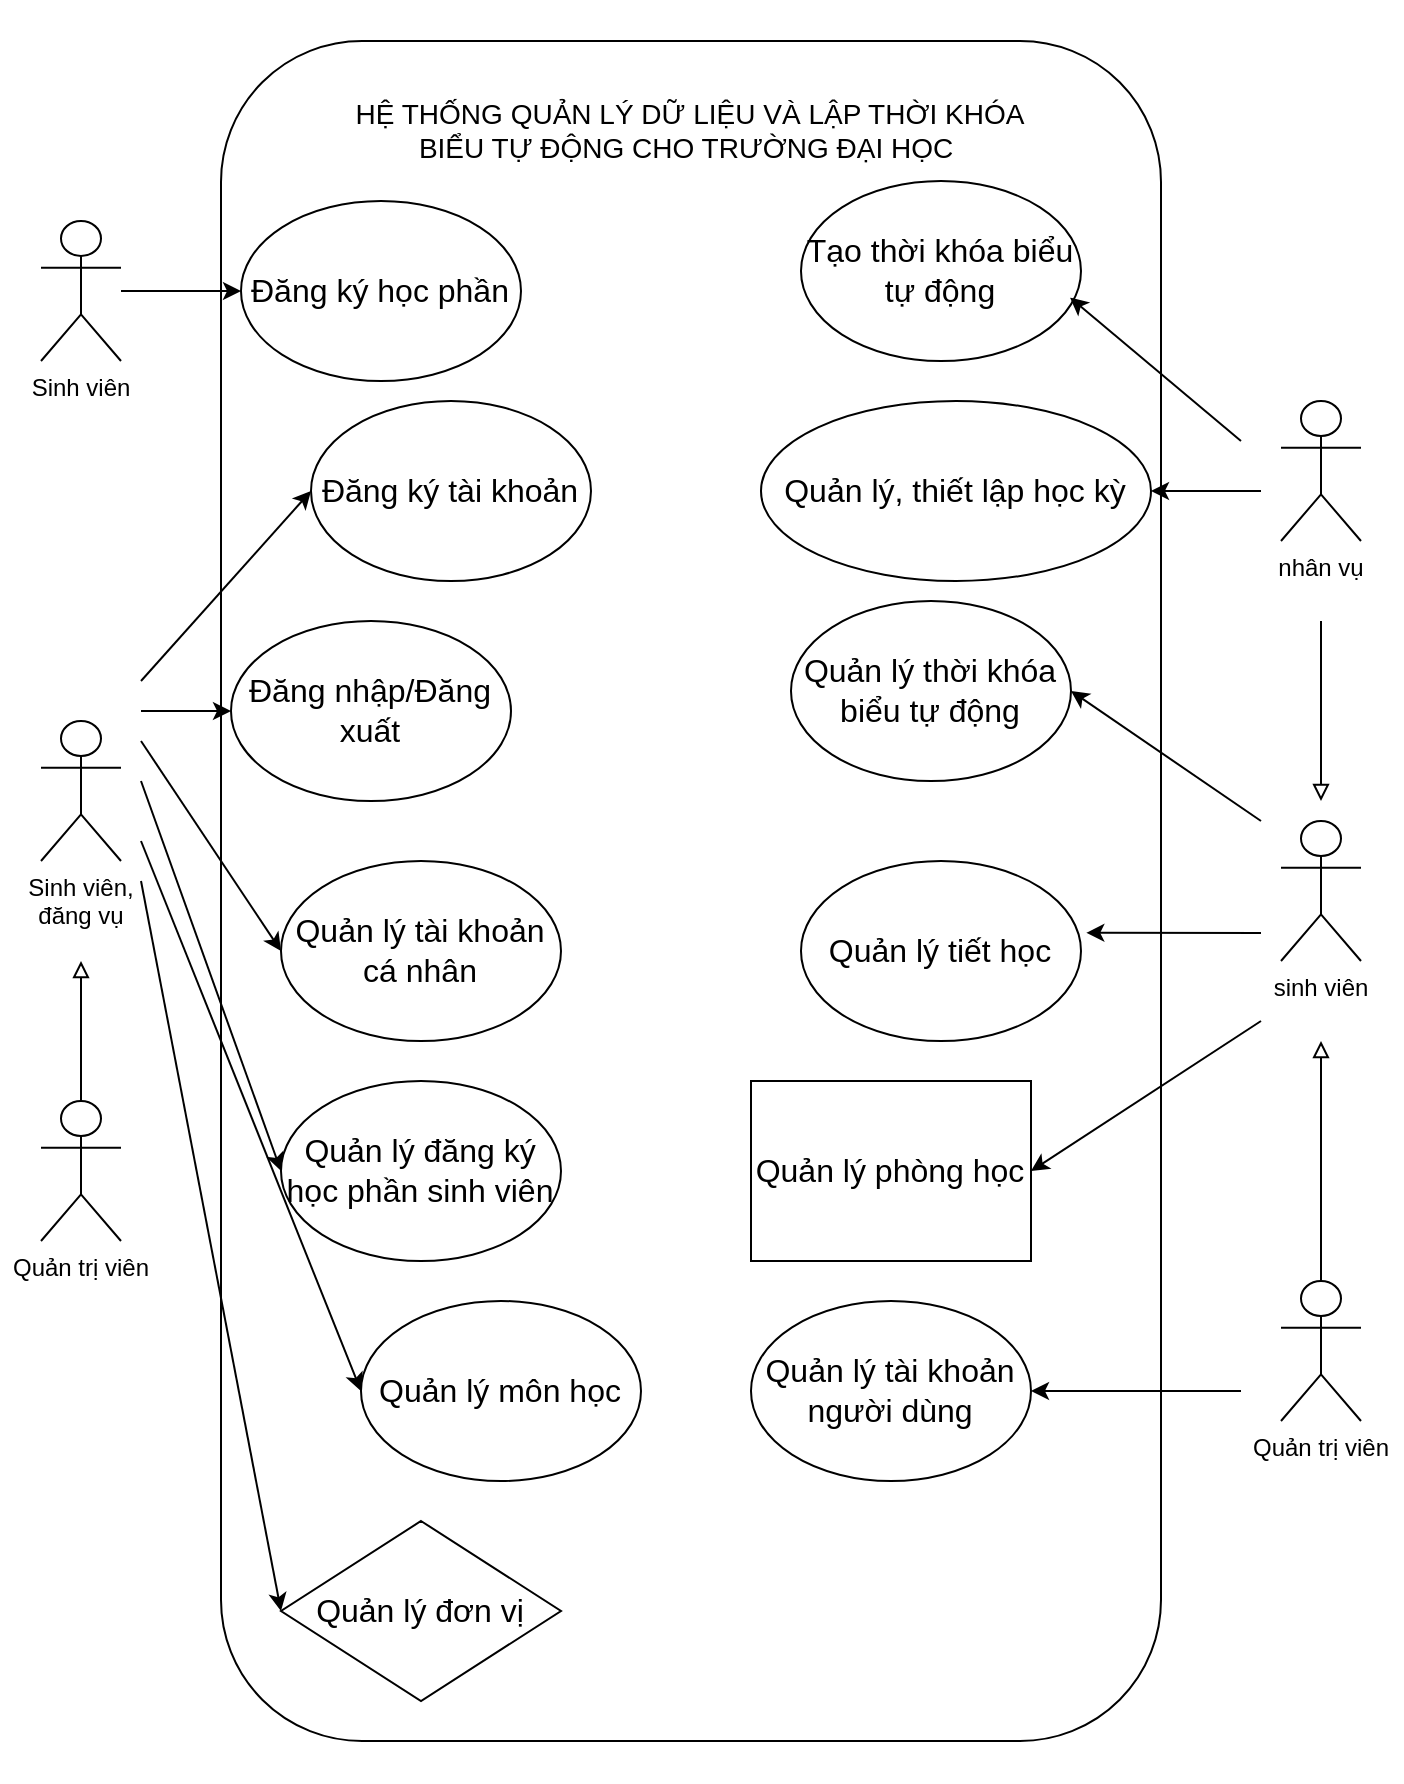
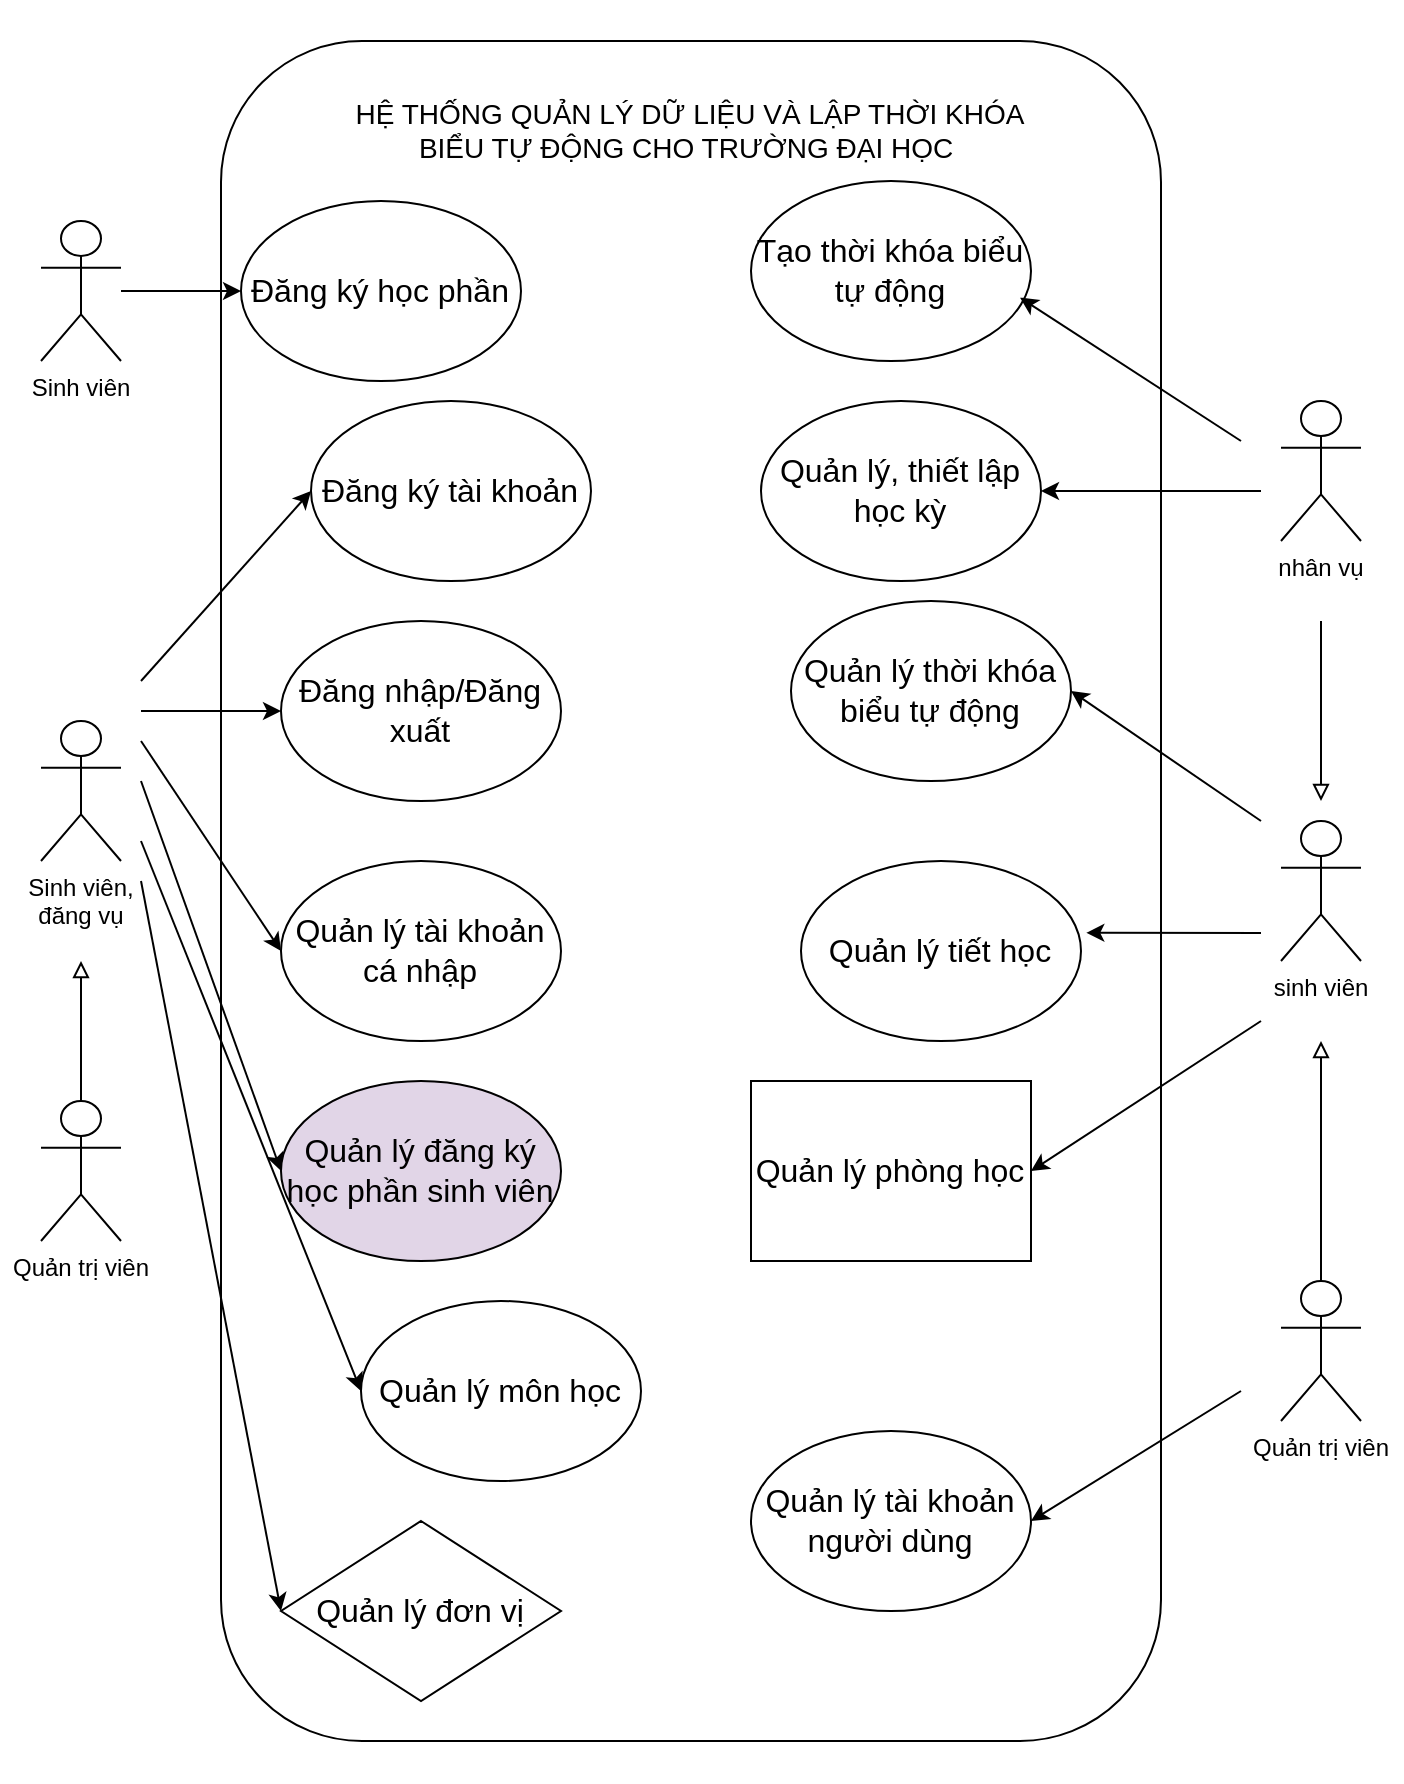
node "Tạo thời khóa biểu tự động": moved (941, 271) -> (891, 271)
node "Quản lý, thiết lập học kỳ": size 390x180 -> 280x180
node "Đăng nhập/Đăng xuất": moved (371, 711) -> (421, 711)
node "Quản lý tài khoản cá nhân": label "Quản lý tài khoản cá nhân" -> "Quản lý tài khoản cá nhập"
node "Quản lý đăng ký học phần sinh viên": fillcolor #ffffff -> #e1d5e7
node "Quản lý tài khoản người dùng": moved (891, 1391) -> (891, 1521)
